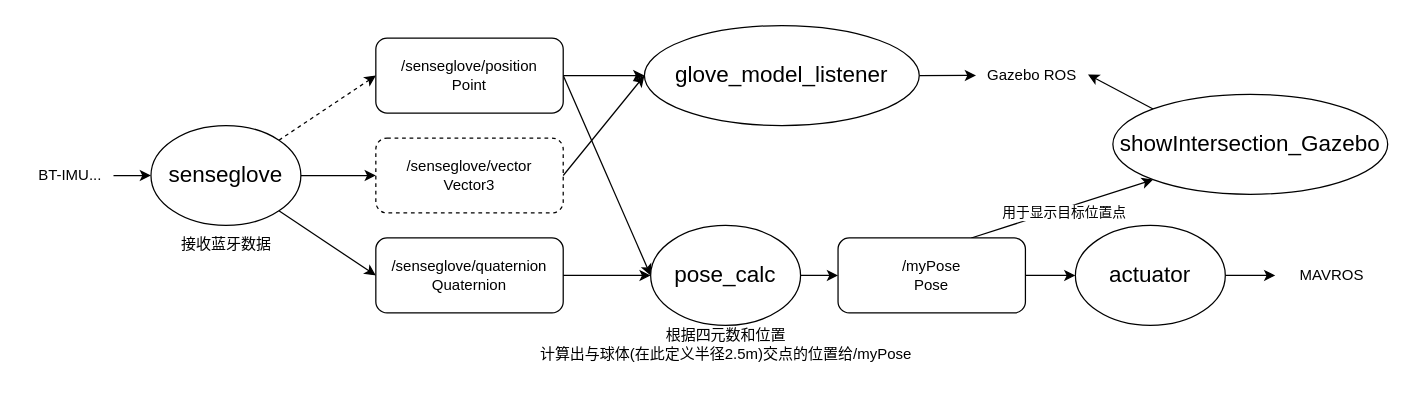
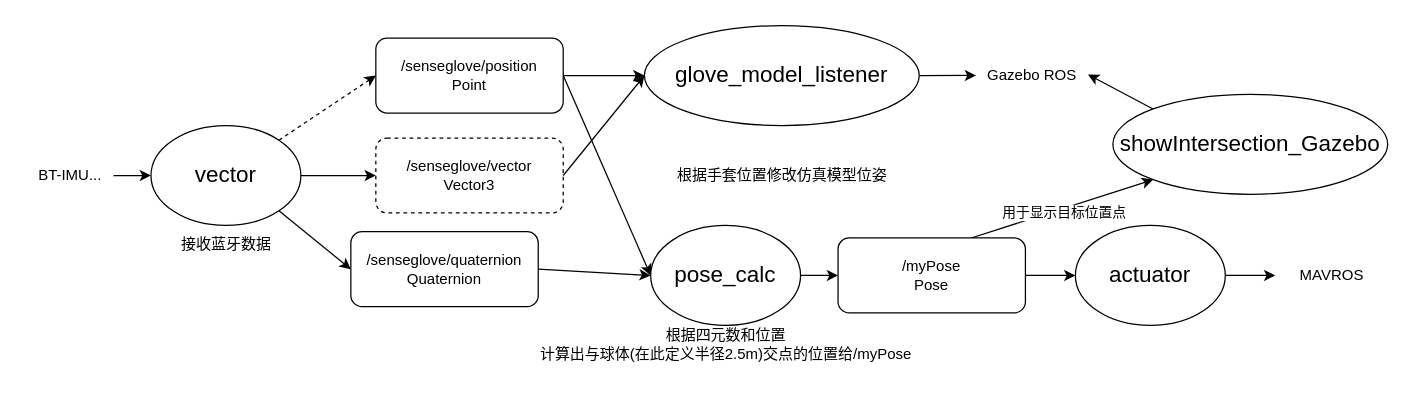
node "senseglove": label "senseglove" -> "vector"
node "根据手套位置修改仿真模型位姿": added
node "/senseglove/quaternion Quaternion": moved (469, 276) -> (444, 269)
